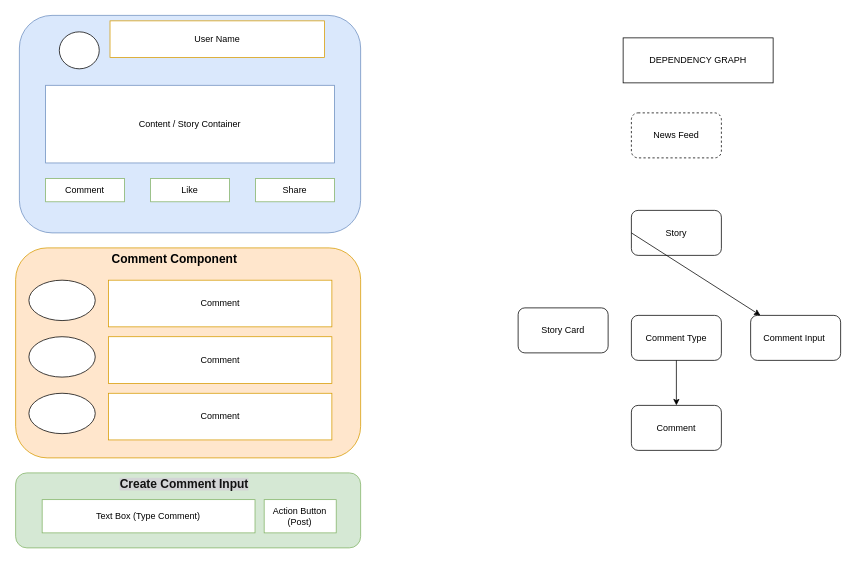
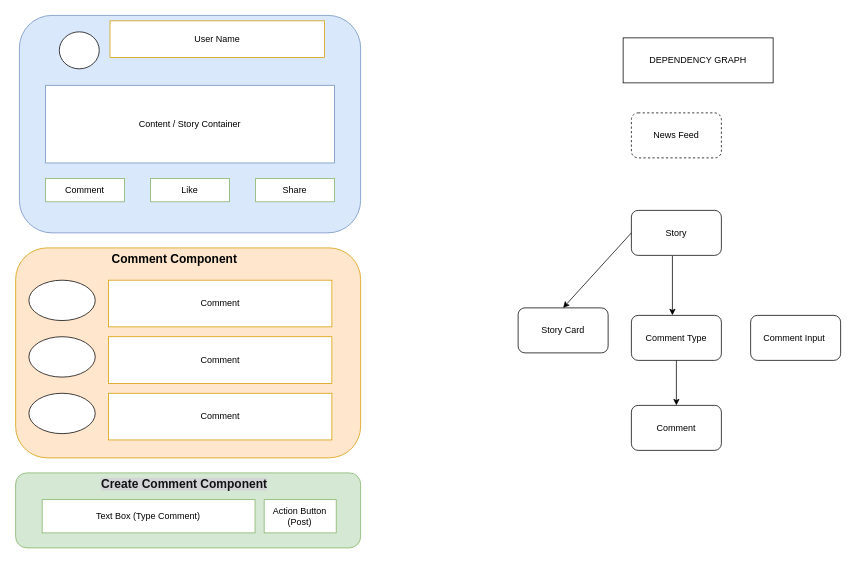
edge "Story" -> "Comment Input": now "Story" -> "Story Card"
edge "Story" -> "Comment Type": added
node "Create Comment Input": label "Create Comment Input" -> "Create Comment Component"
